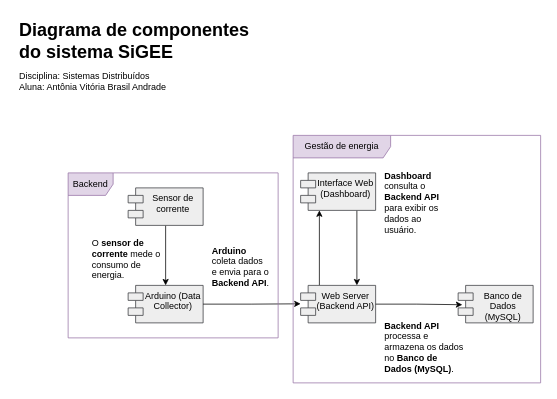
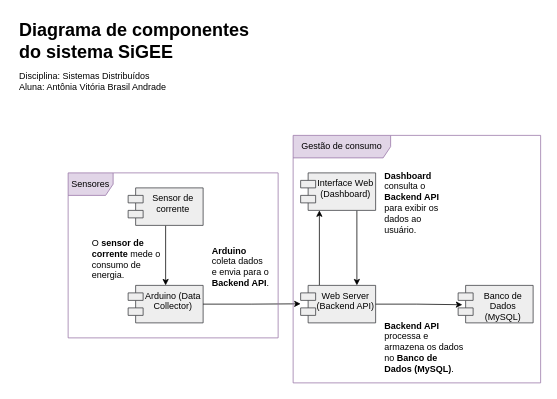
node "Gestão de energia": label "Gestão de energia" -> "Gestão de consumo"
node "Backend": label "Backend" -> "Sensores"
